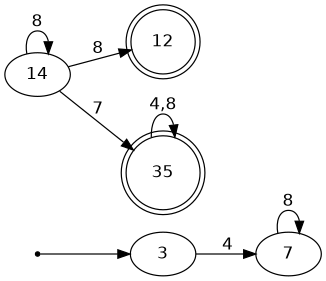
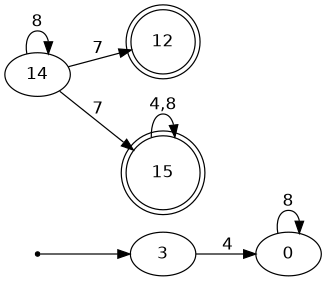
edge "14" -> "12": label "8" -> "7"
node "35": label "35" -> "15"
node "7": label "7" -> "0"
